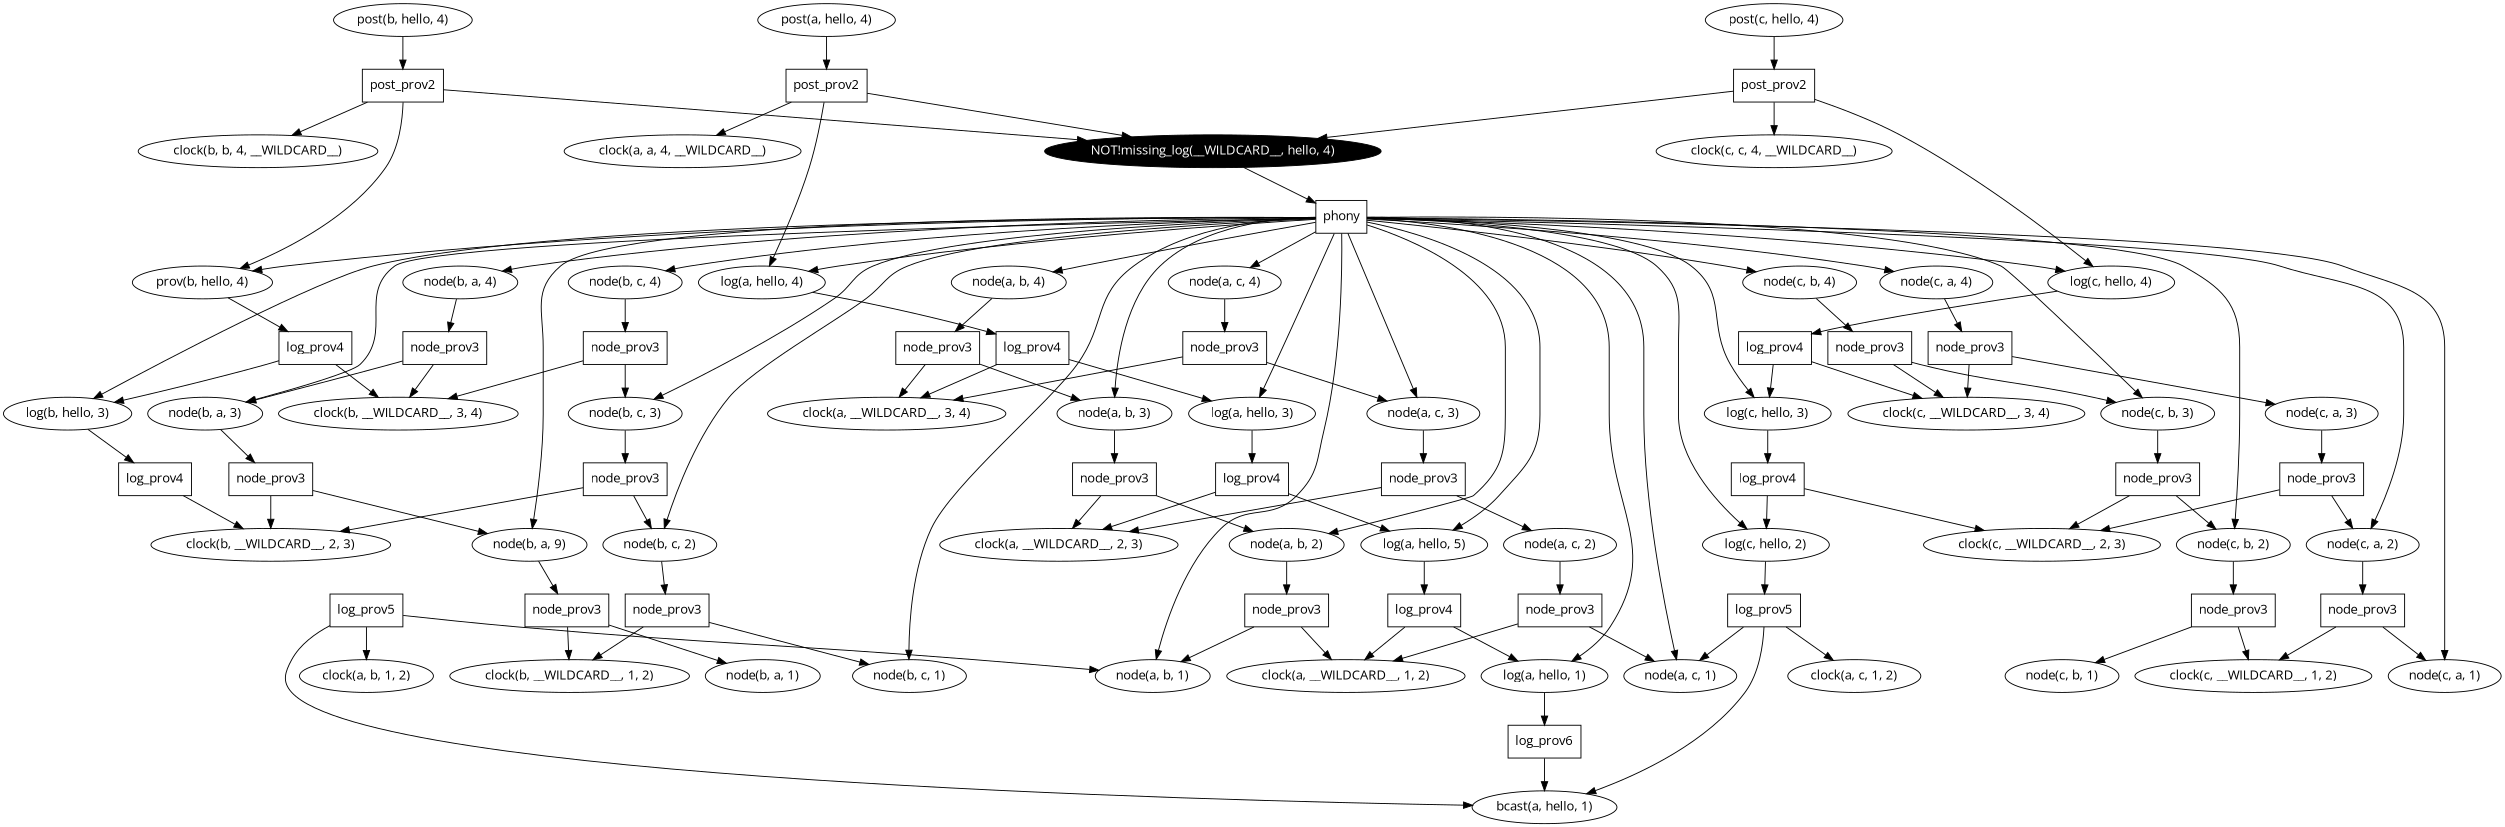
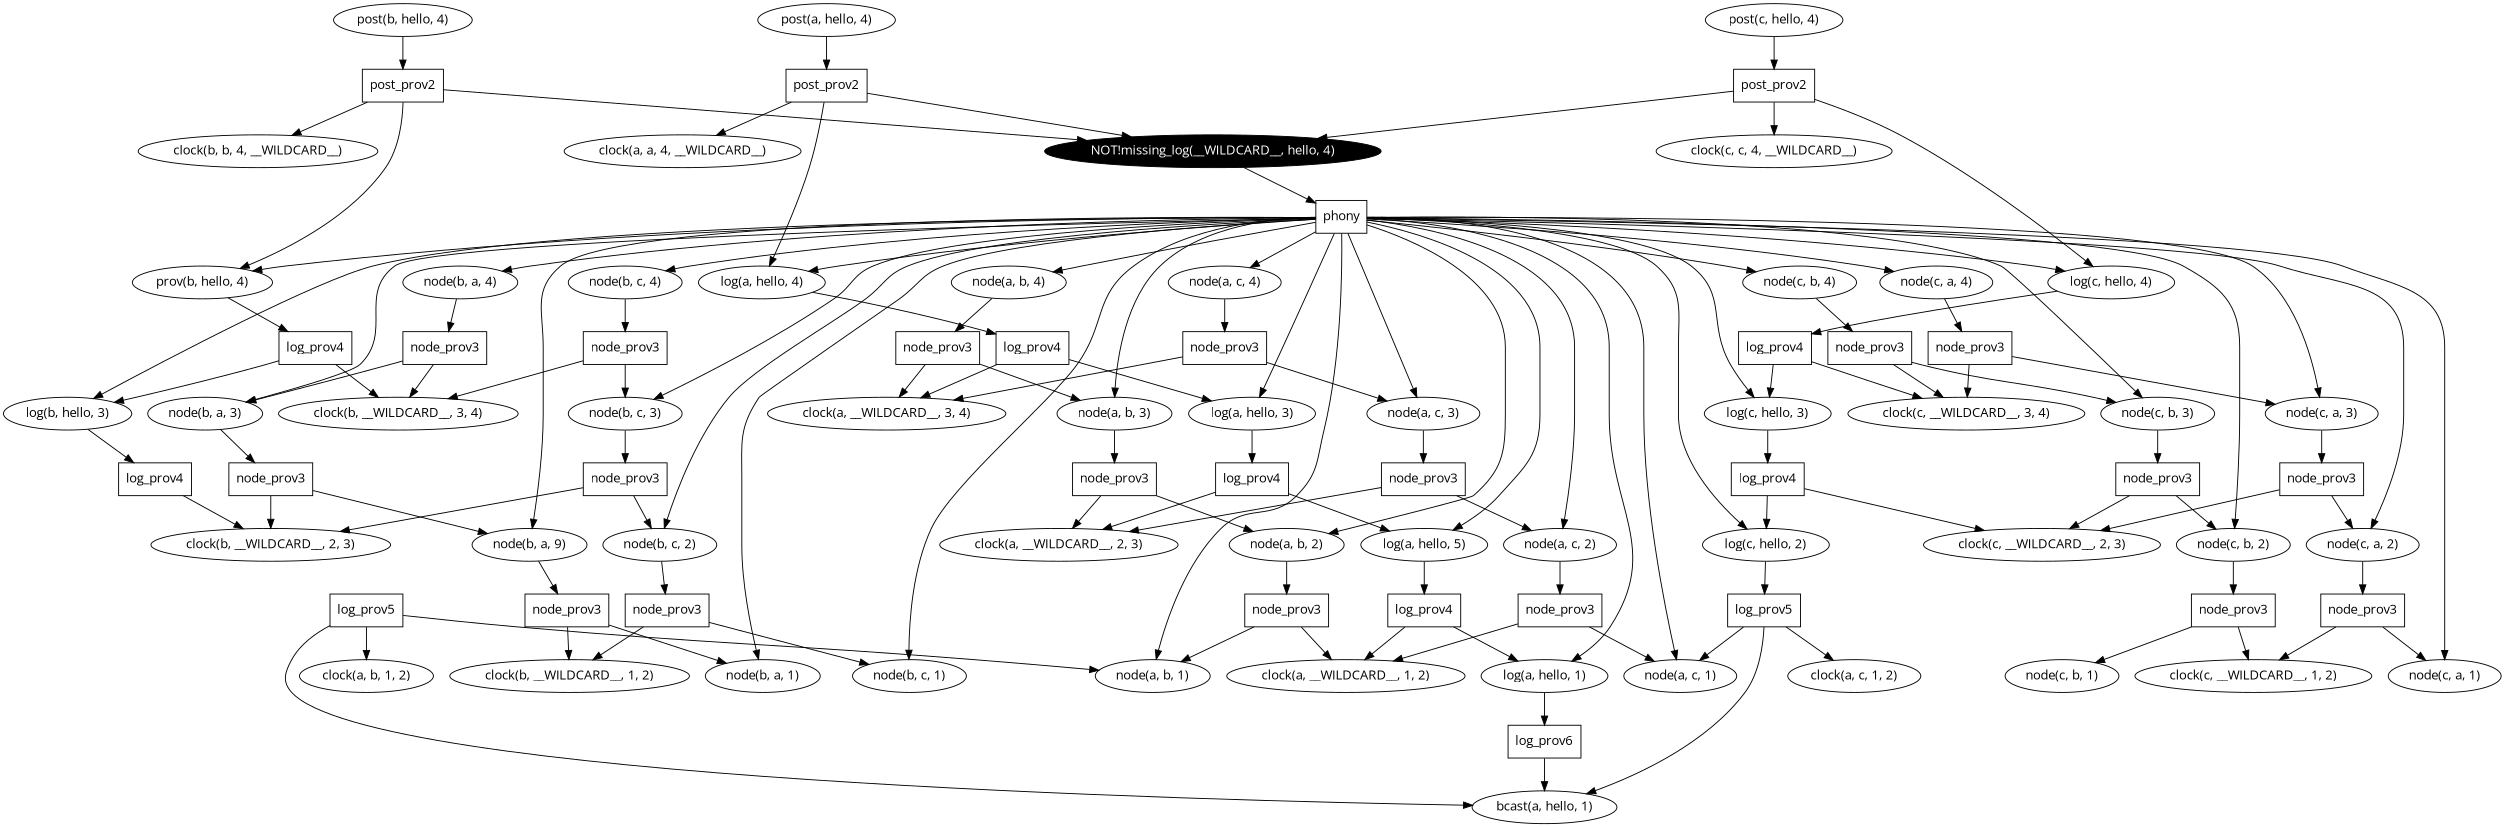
edge "phony" -> "node(c, a, 3)": added
edge "phony" -> "node(b, a, 1)": added
edge "phony" -> "node(a, c, 2)": added
